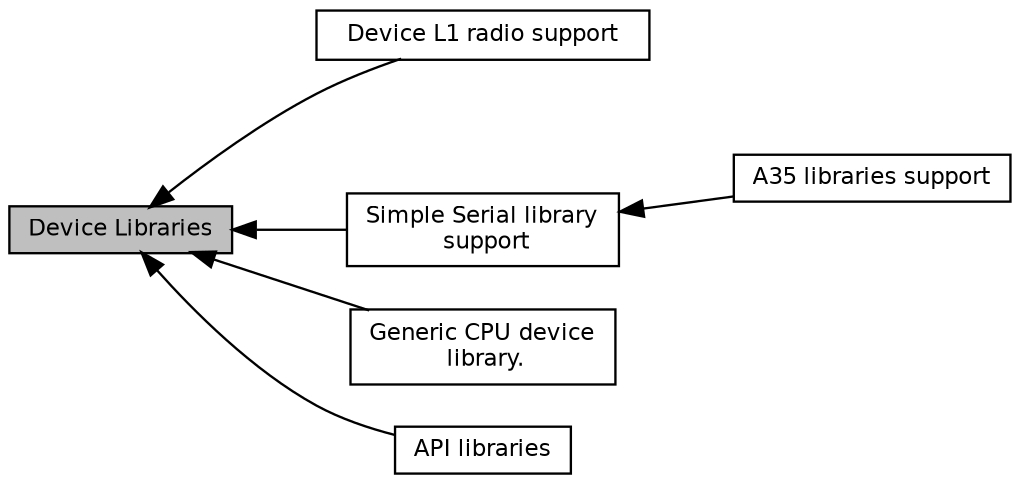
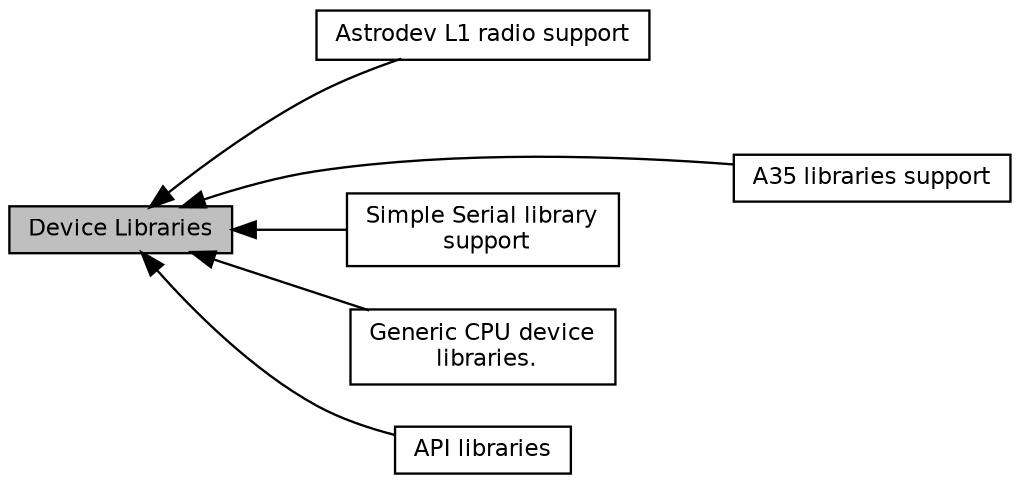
node "Device L1 radio support": label "Device L1 radio support" -> "Astrodev L1 radio support"
edge "A35 libraries support" -> "Simple Serial library support": now "A35 libraries support" -> "Device Libraries"
node "Generic CPU device library.": label "Generic CPU device library." -> "Generic CPU device libraries."
